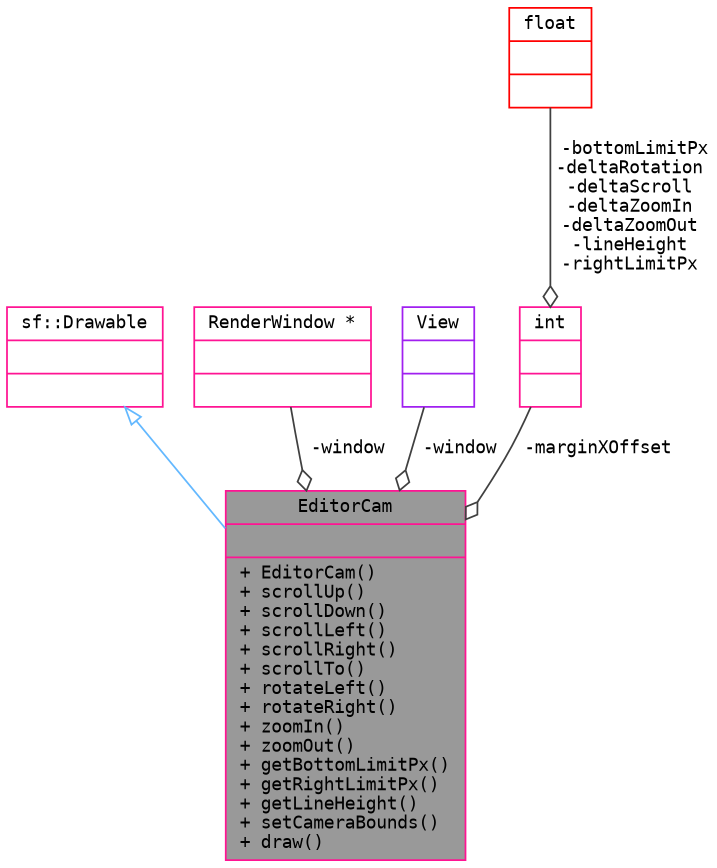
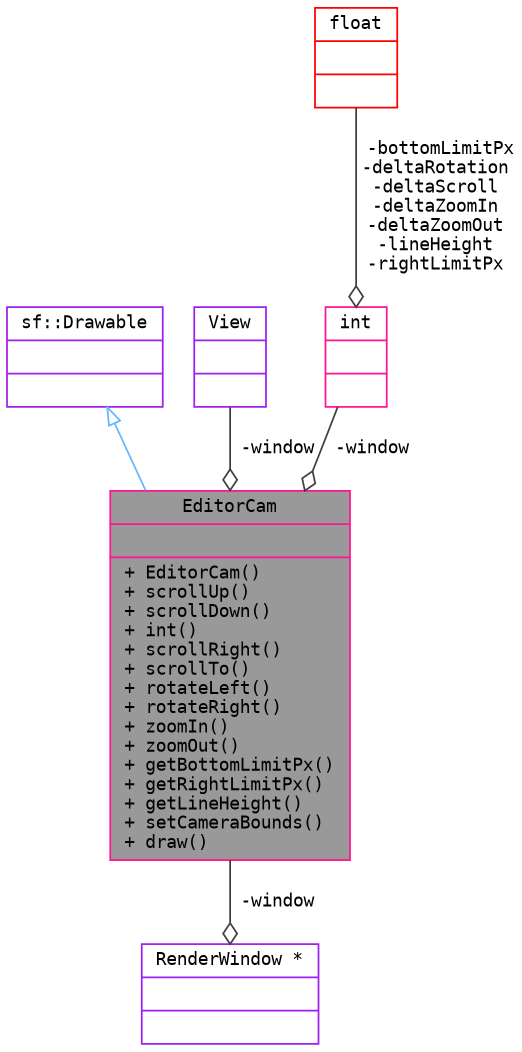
node "sf::Drawable": color deeppink -> purple
node "RenderWindow *": color deeppink -> purple
edge "RenderWindow *" -> "EditorCam": reversed
edge "int" -> "EditorCam": label " -marginXOffset" -> " -window"
node "EditorCam": text "+ scrollLeft()" -> "+ int()"
